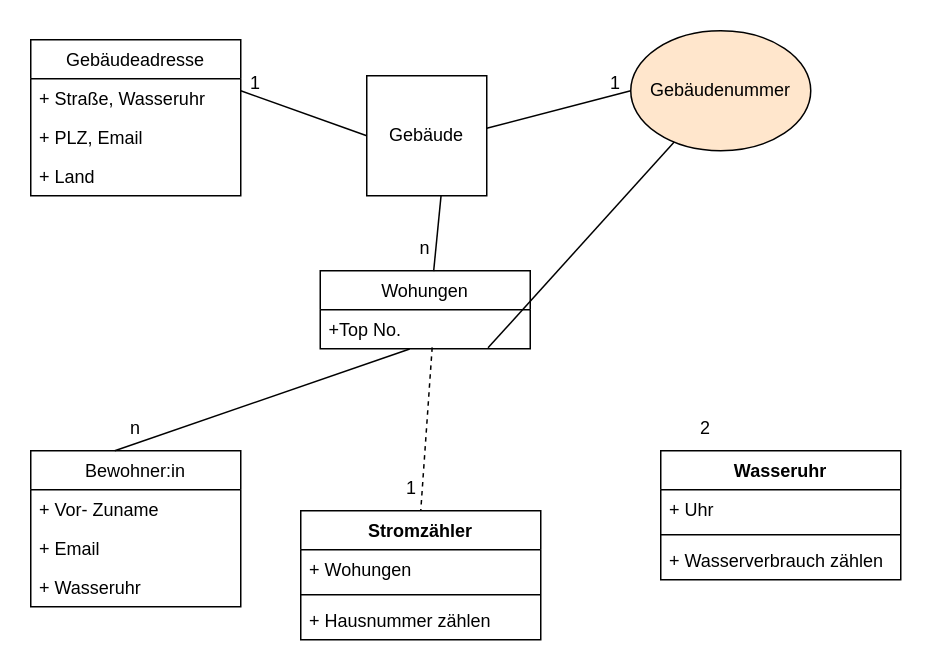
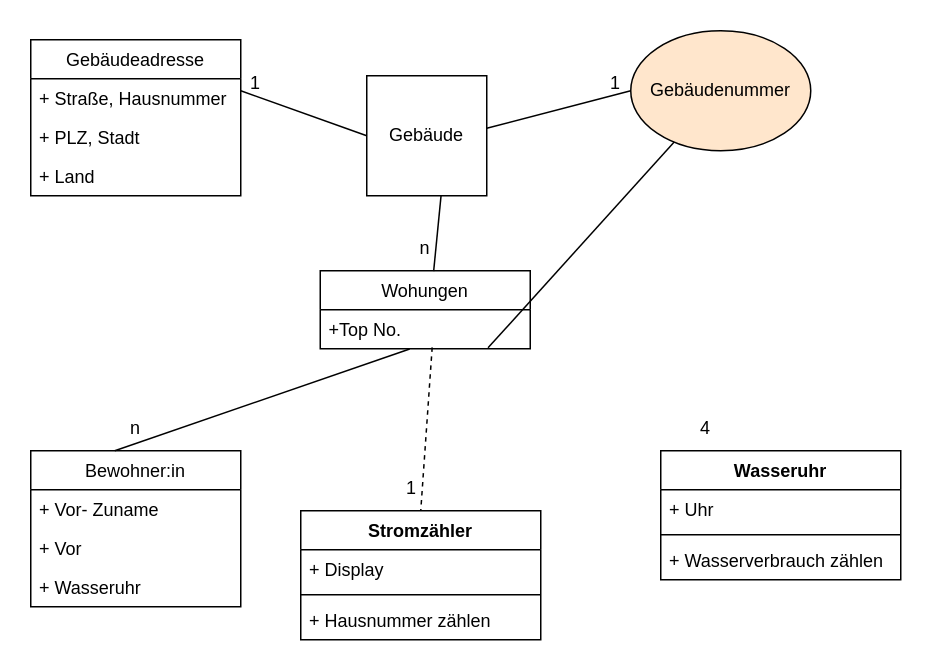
node "+ Straße, Wasseruhr": label "+ Straße, Wasseruhr" -> "+ Straße, Hausnummer"
node "+ PLZ, Email": label "+ PLZ, Email" -> "+ PLZ, Stadt"
node "2": label "2" -> "4"
node "+ Email": label "+ Email" -> "+ Vor"
node "+ Wohungen": label "+ Wohungen" -> "+ Display"
